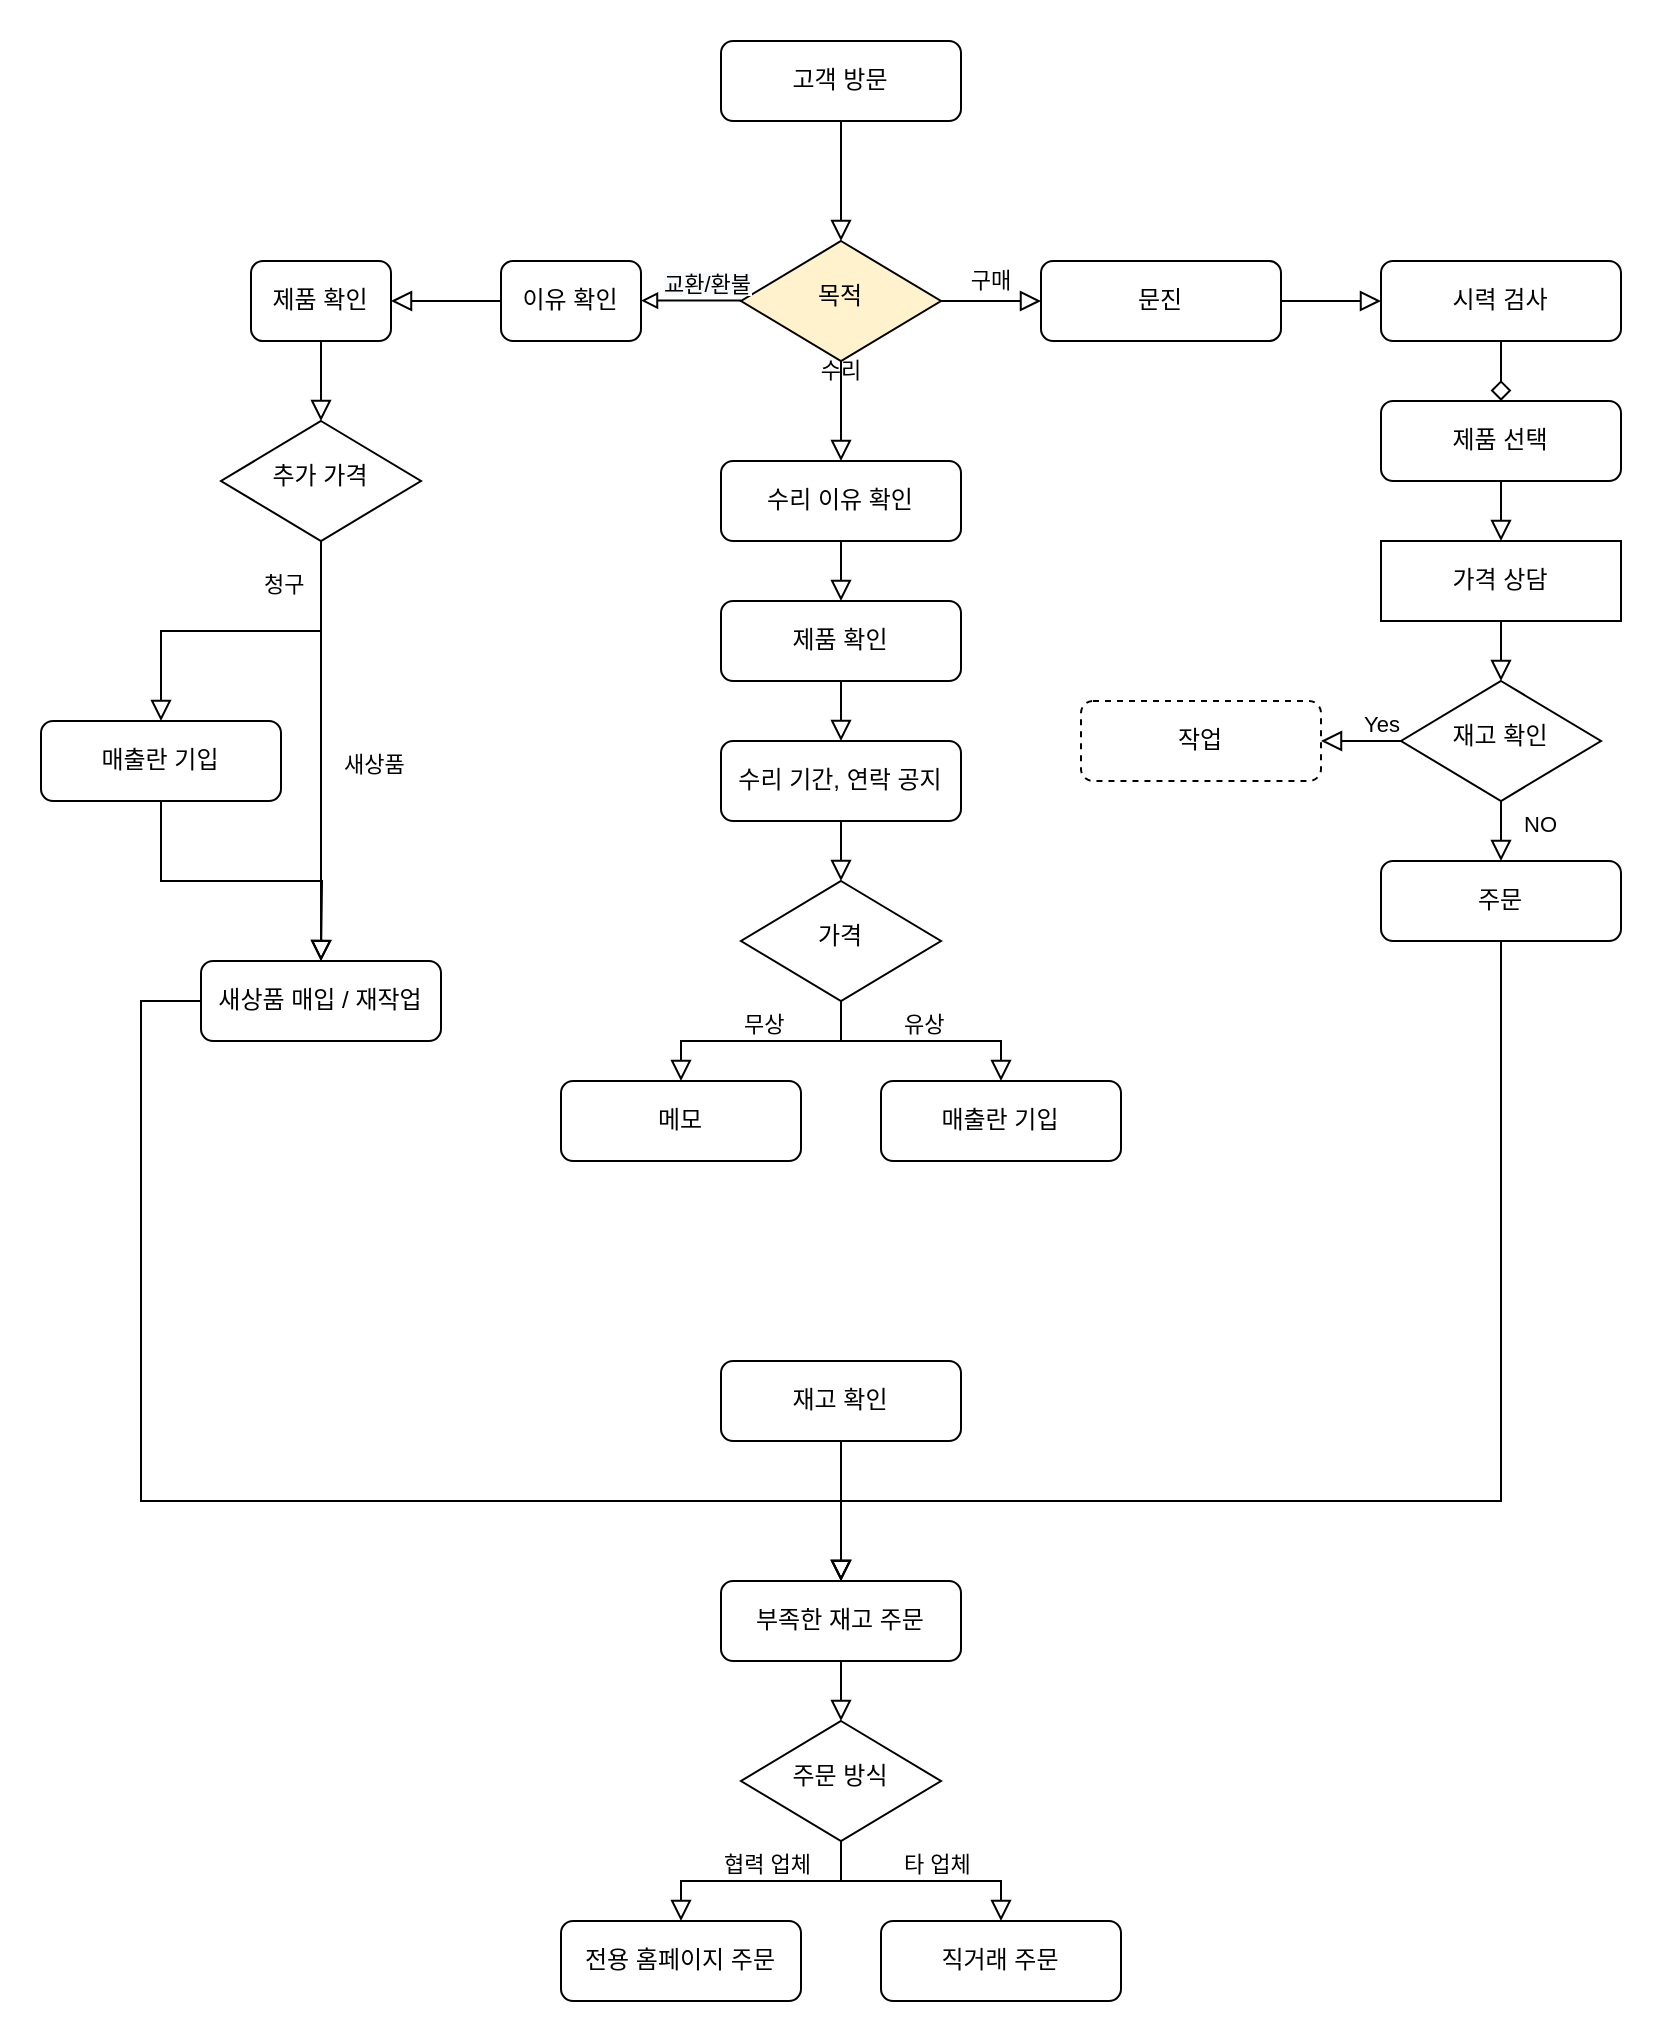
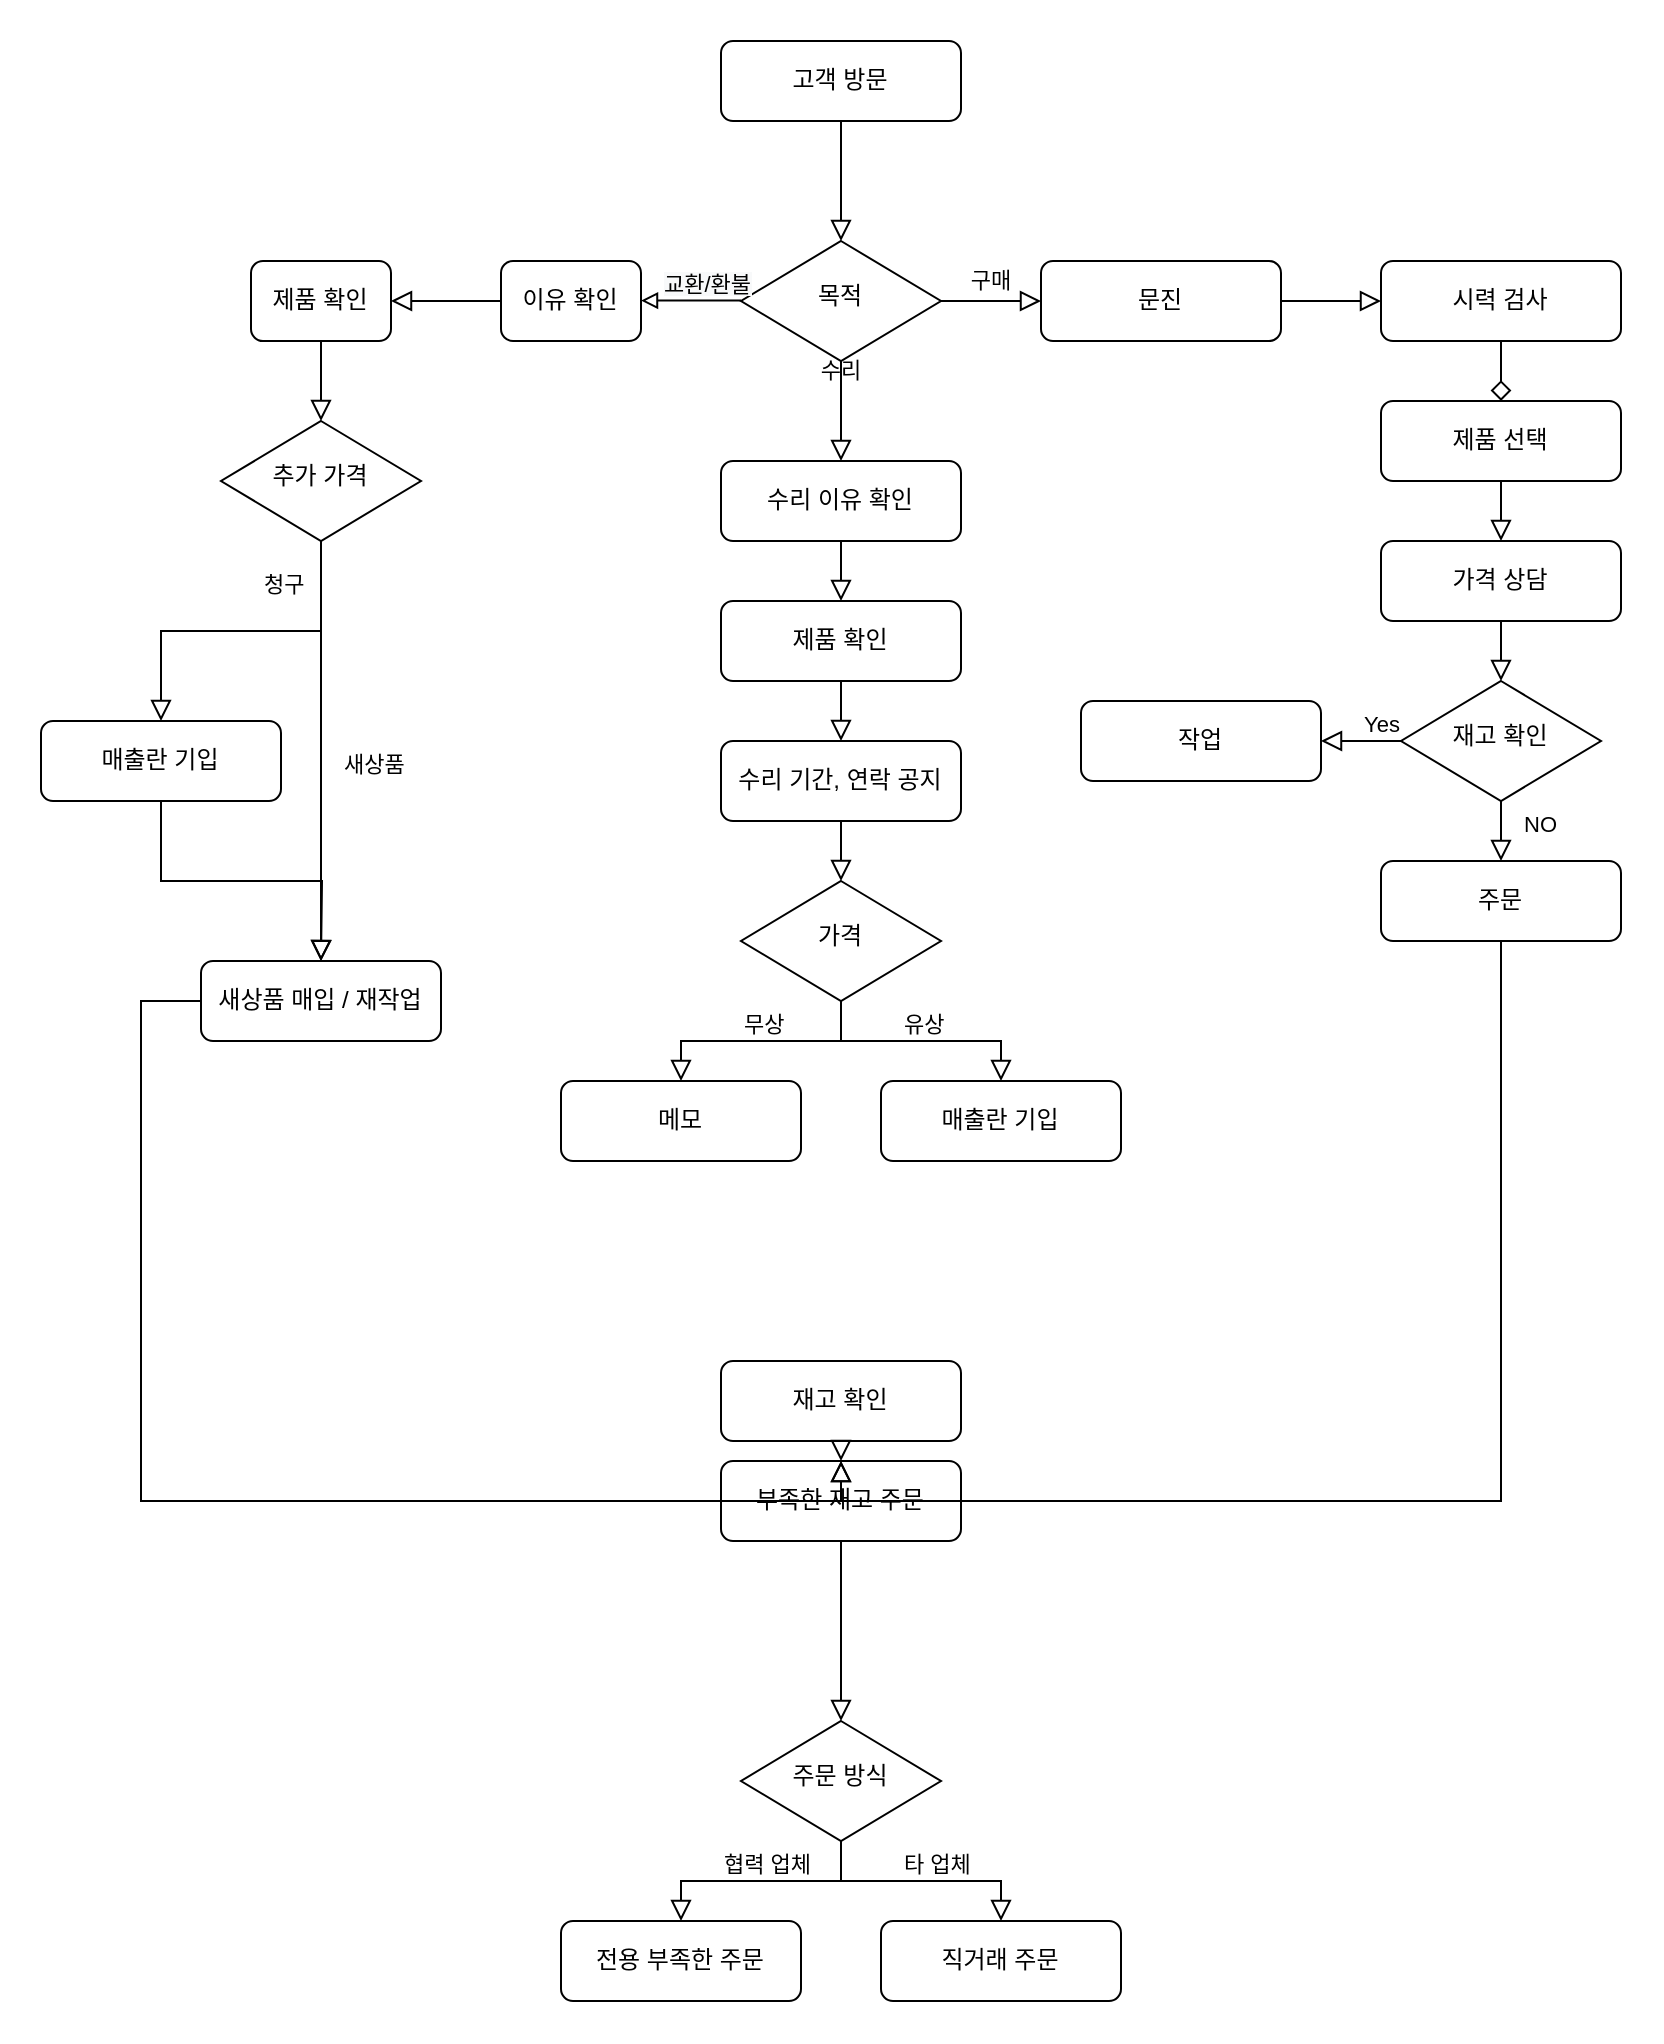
node "목적": fillcolor #fff2cc -> #ffffff
node "가격 상담": shape rectangle -> rounded rectangle
node "작업": style dashed -> solid
node "부족한 재고 주문": moved (841, 1621) -> (841, 1501)
node "전용 홈페이지 주문": label "전용 홈페이지 주문" -> "전용 부족한 주문"
